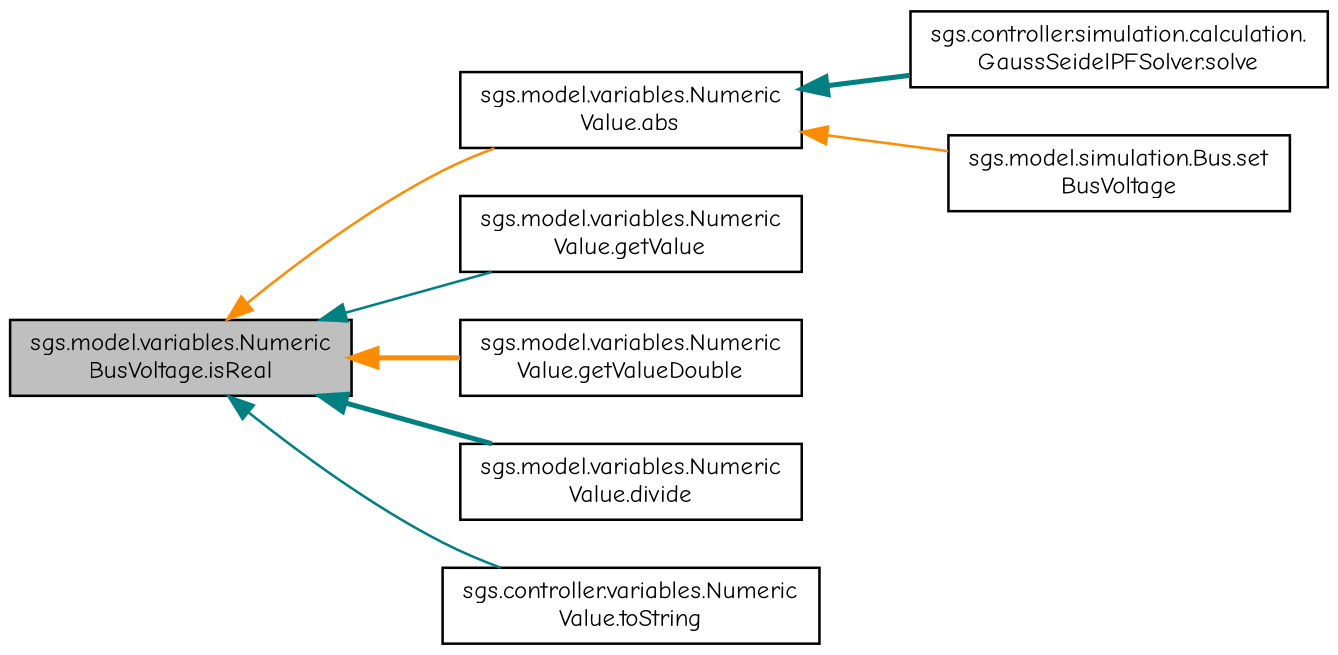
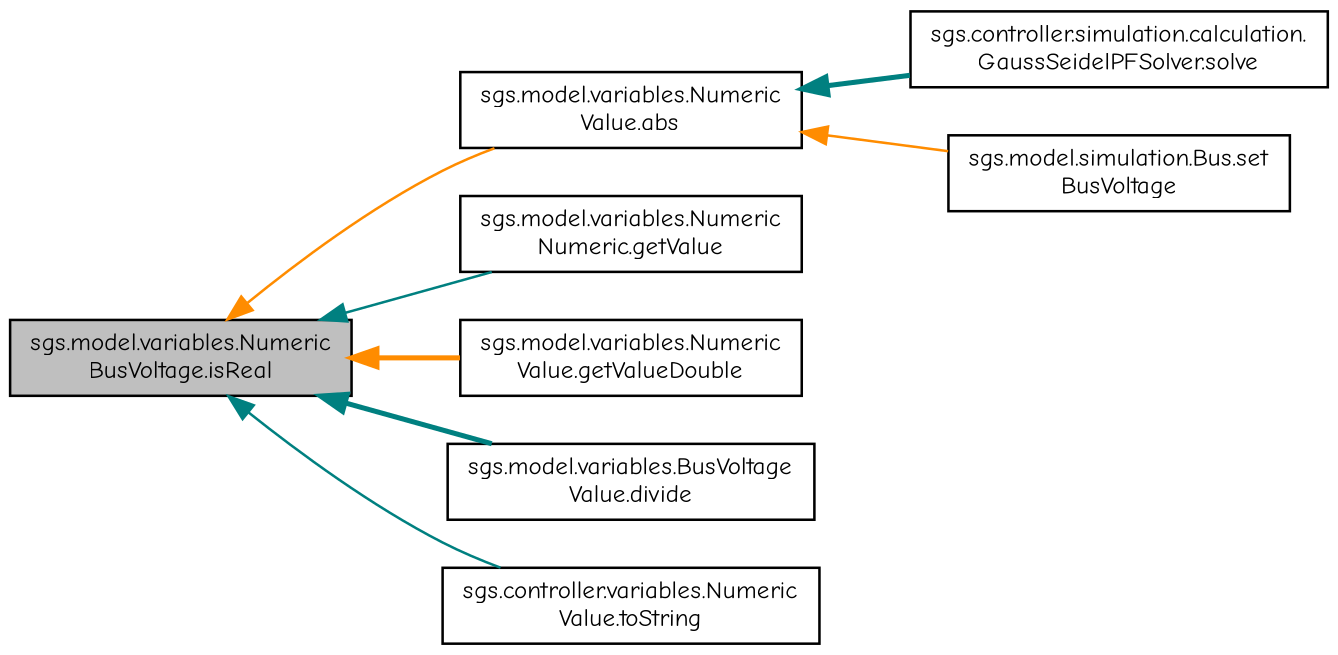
node "sgs.model.variables.Numeric Value.getValue": label "sgs.model.variables.Numeric Value.getValue" -> "sgs.model.variables.Numeric Numeric.getValue"
node "sgs.model.variables.Numeric Value.divide": label "sgs.model.variables.Numeric Value.divide" -> "sgs.model.variables.BusVoltage Value.divide"
